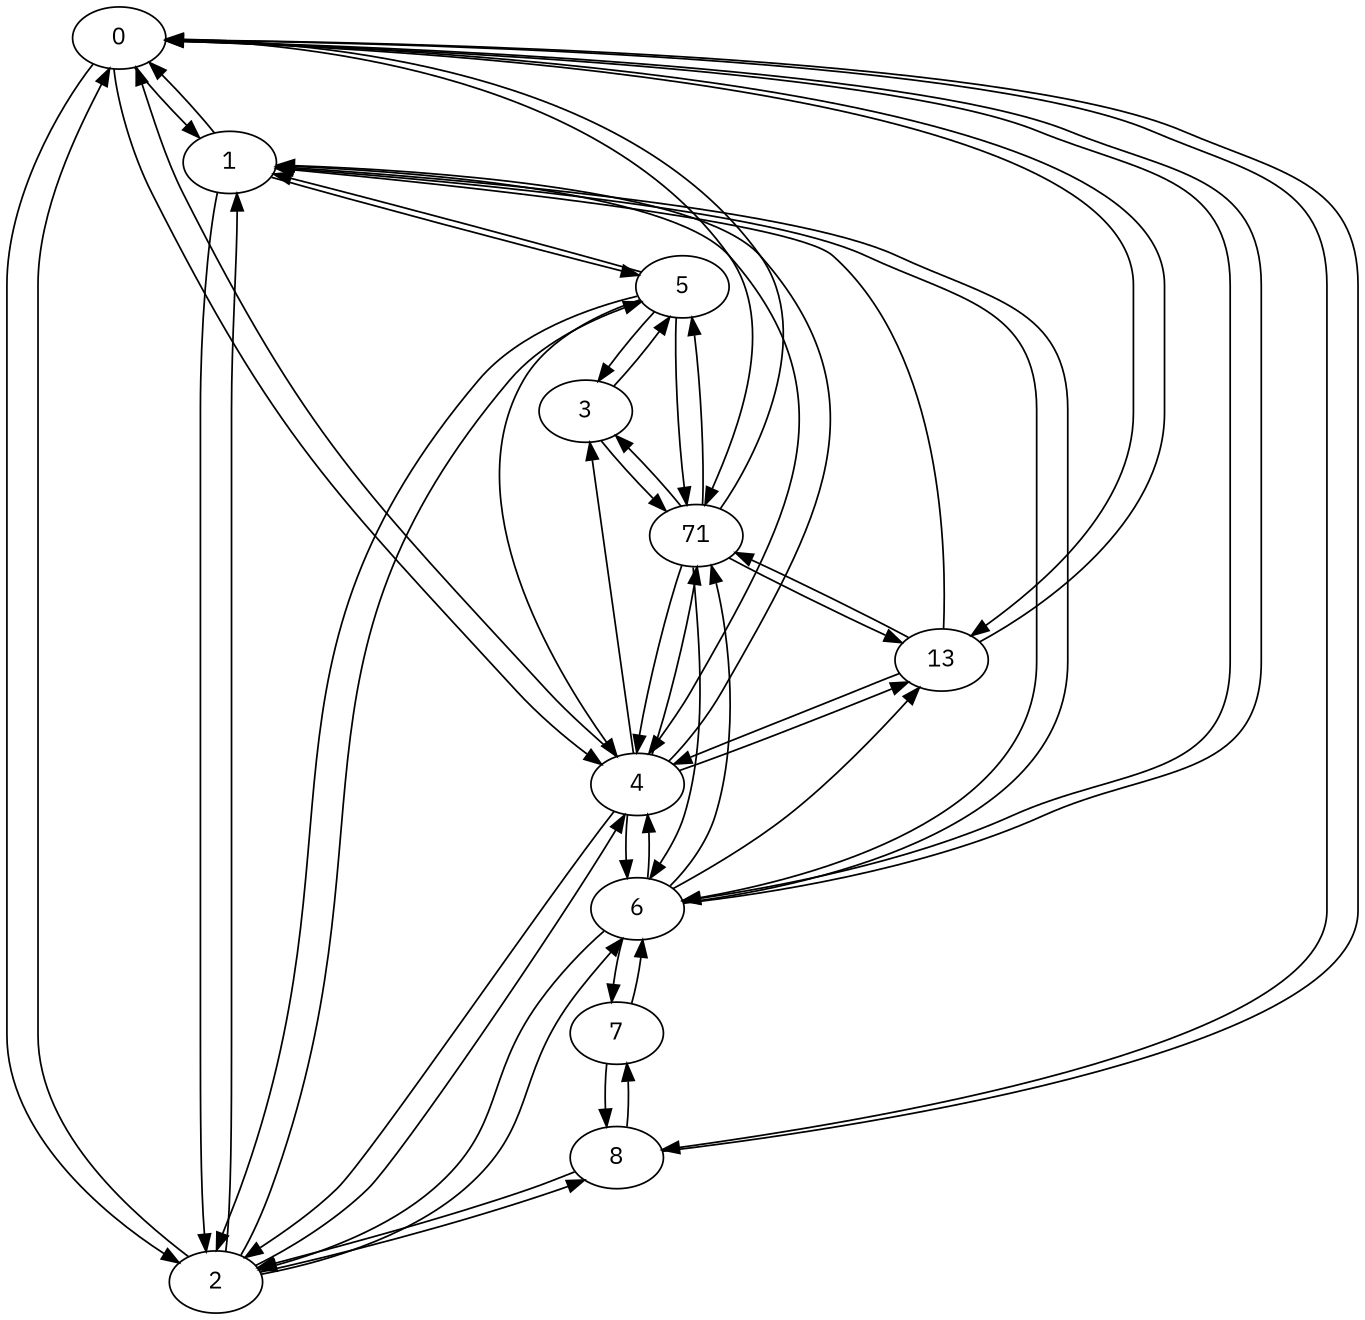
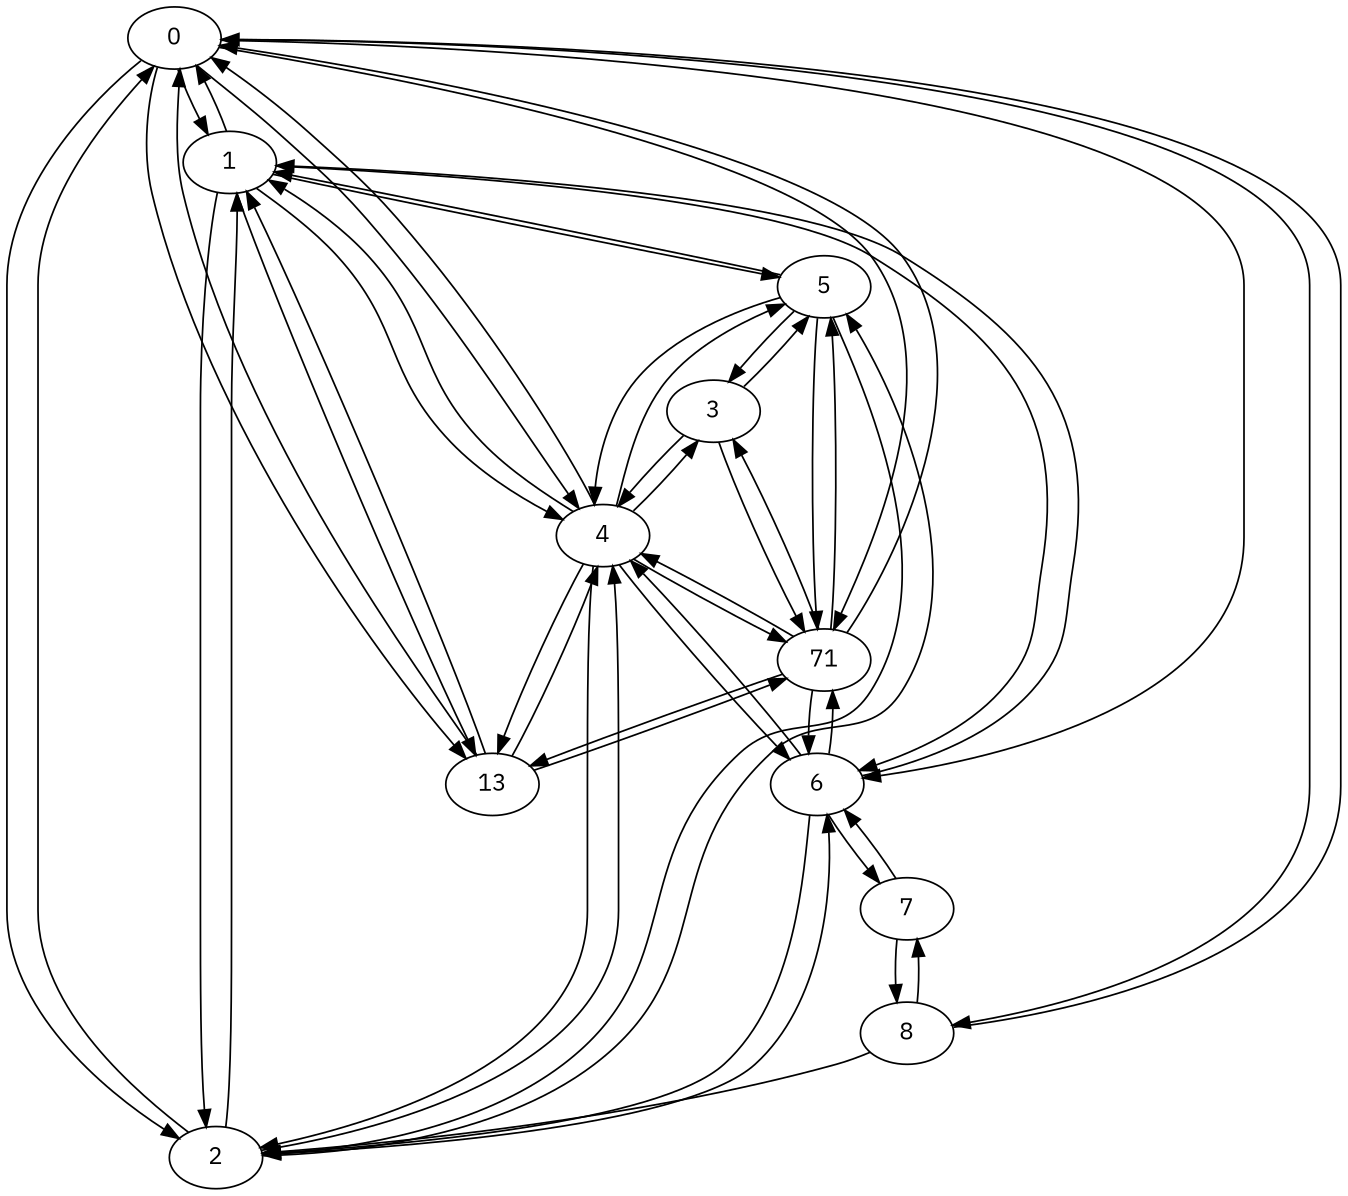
edge "6" -> "0": removed
edge "4" -> "5": added
edge "3" -> "4": added
edge "6" -> "13": now "1" -> "13"
edge "2" -> "8": removed
